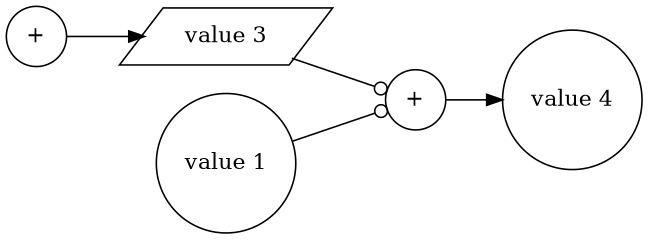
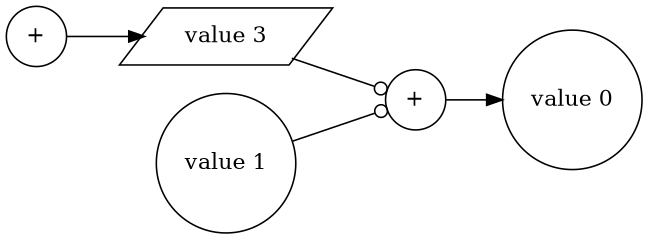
node "value 4": label "value 4" -> "value 0"
